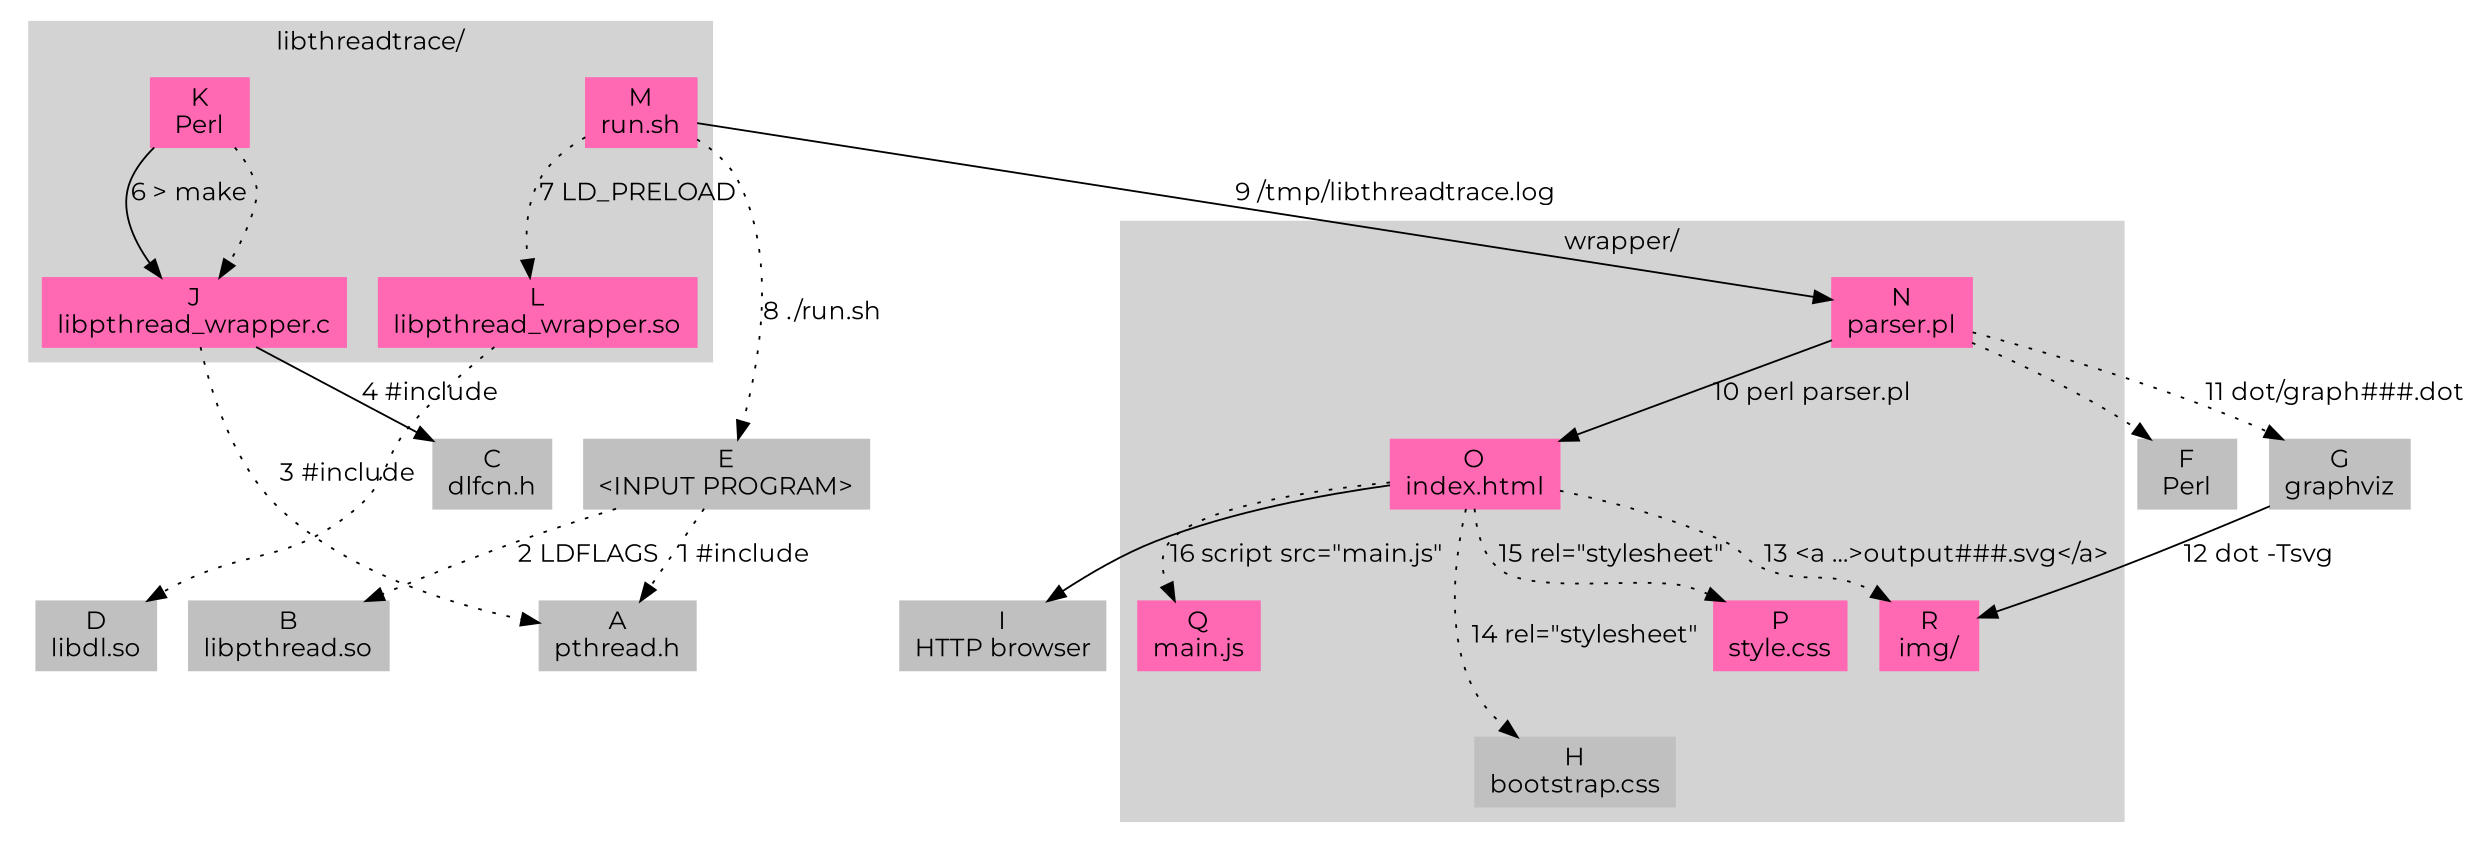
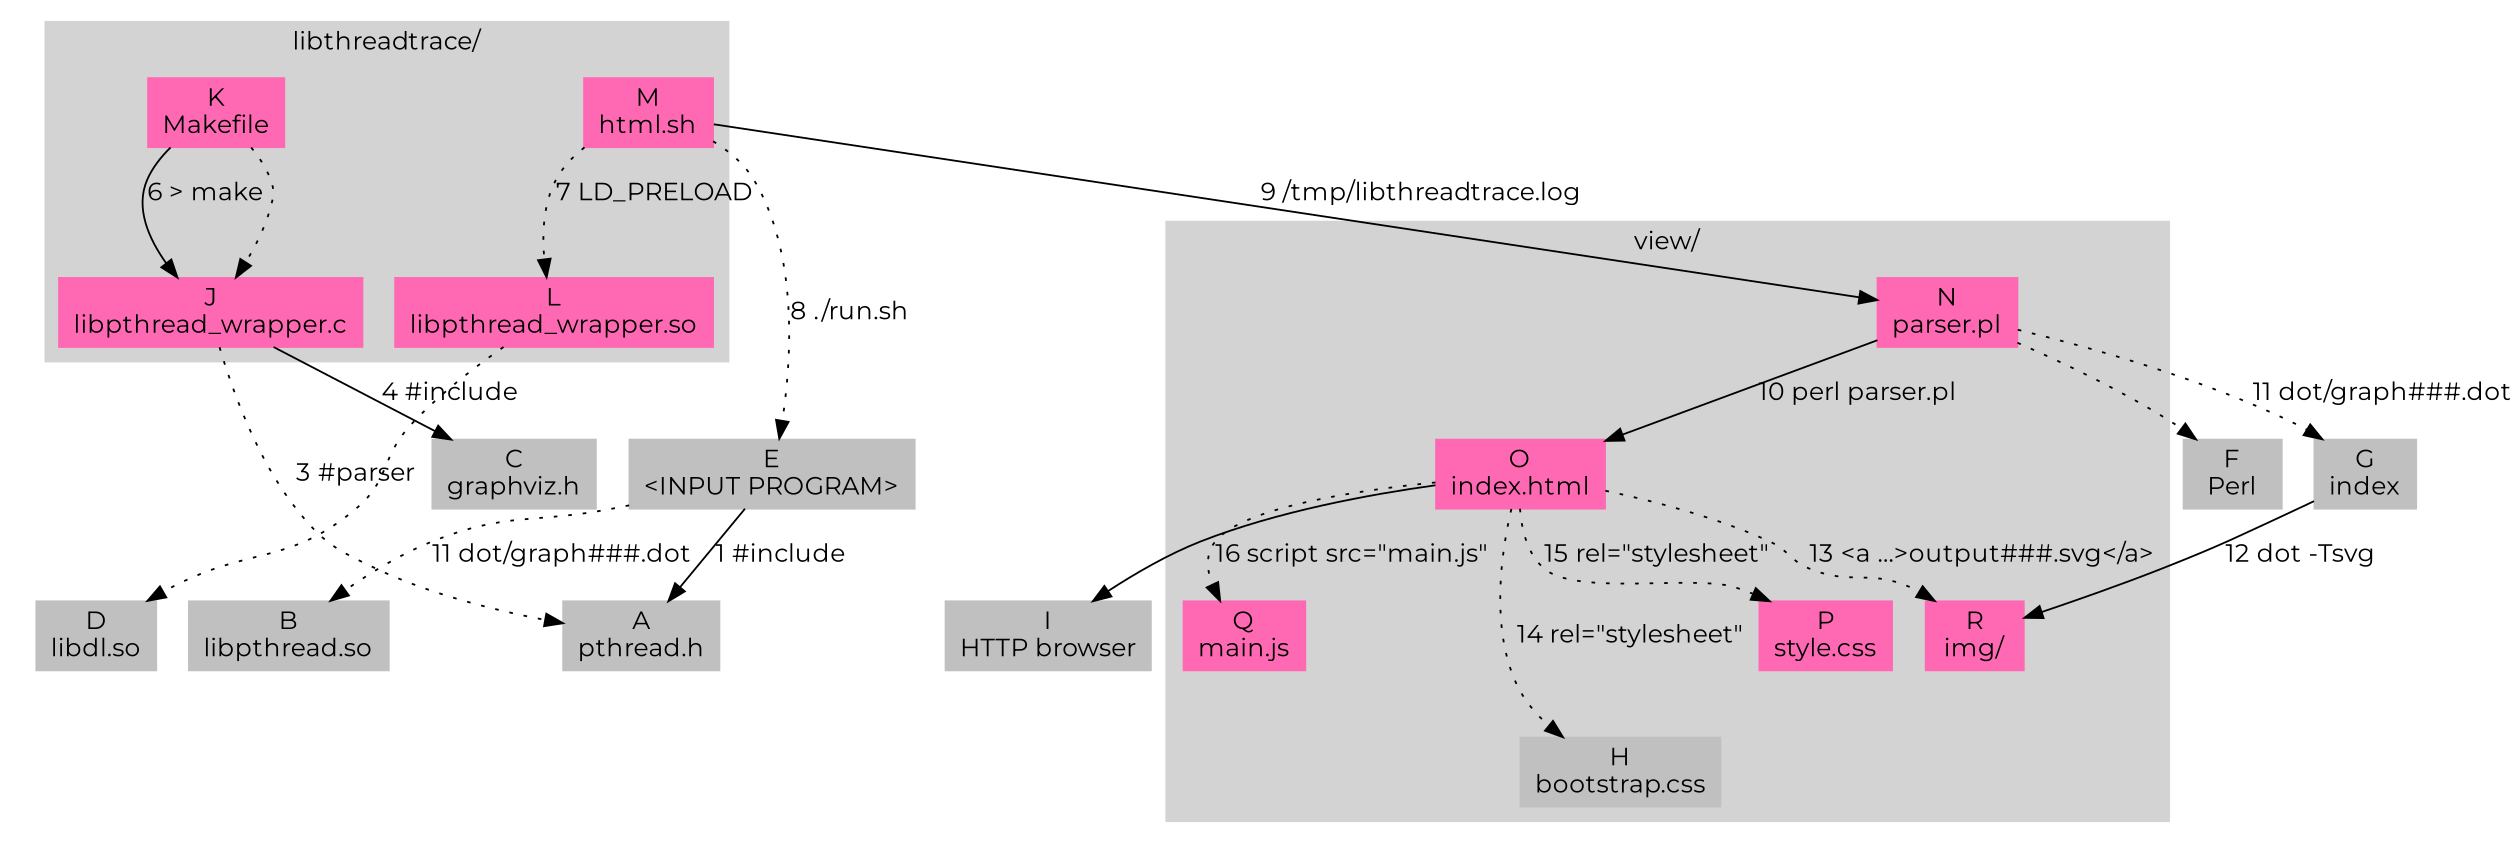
node "K Perl": label "K Perl" -> "K Makefile"
node "M run.sh": label "M run.sh" -> "M html.sh"
cluster "wrapper/": label "wrapper/" -> "view/"
edge "J libpthread_wrapper.c" -> "A pthread.h": label "3 #include" -> "3 #parser"
node "C dlfcn.h": label "C dlfcn.h" -> "C graphviz.h"
node "G graphviz": label "G graphviz" -> "G index"
edge "E <INPUT PROGRAM>" -> "A pthread.h": style dotted -> solid
edge "E <INPUT PROGRAM>" -> "B libpthread.so": label "2 LDFLAGS" -> "11 dot/graph###.dot"
